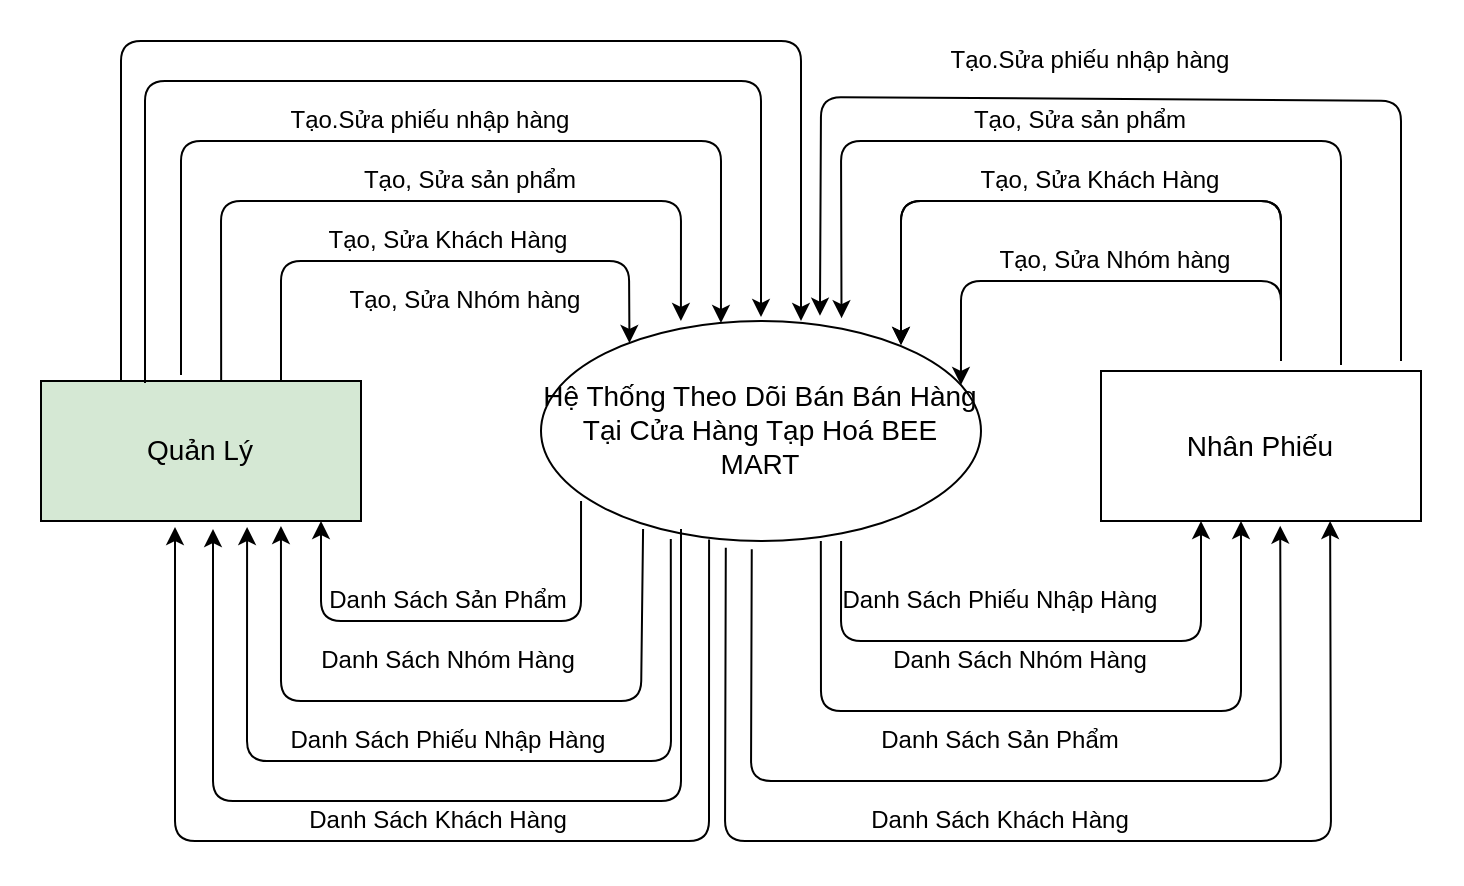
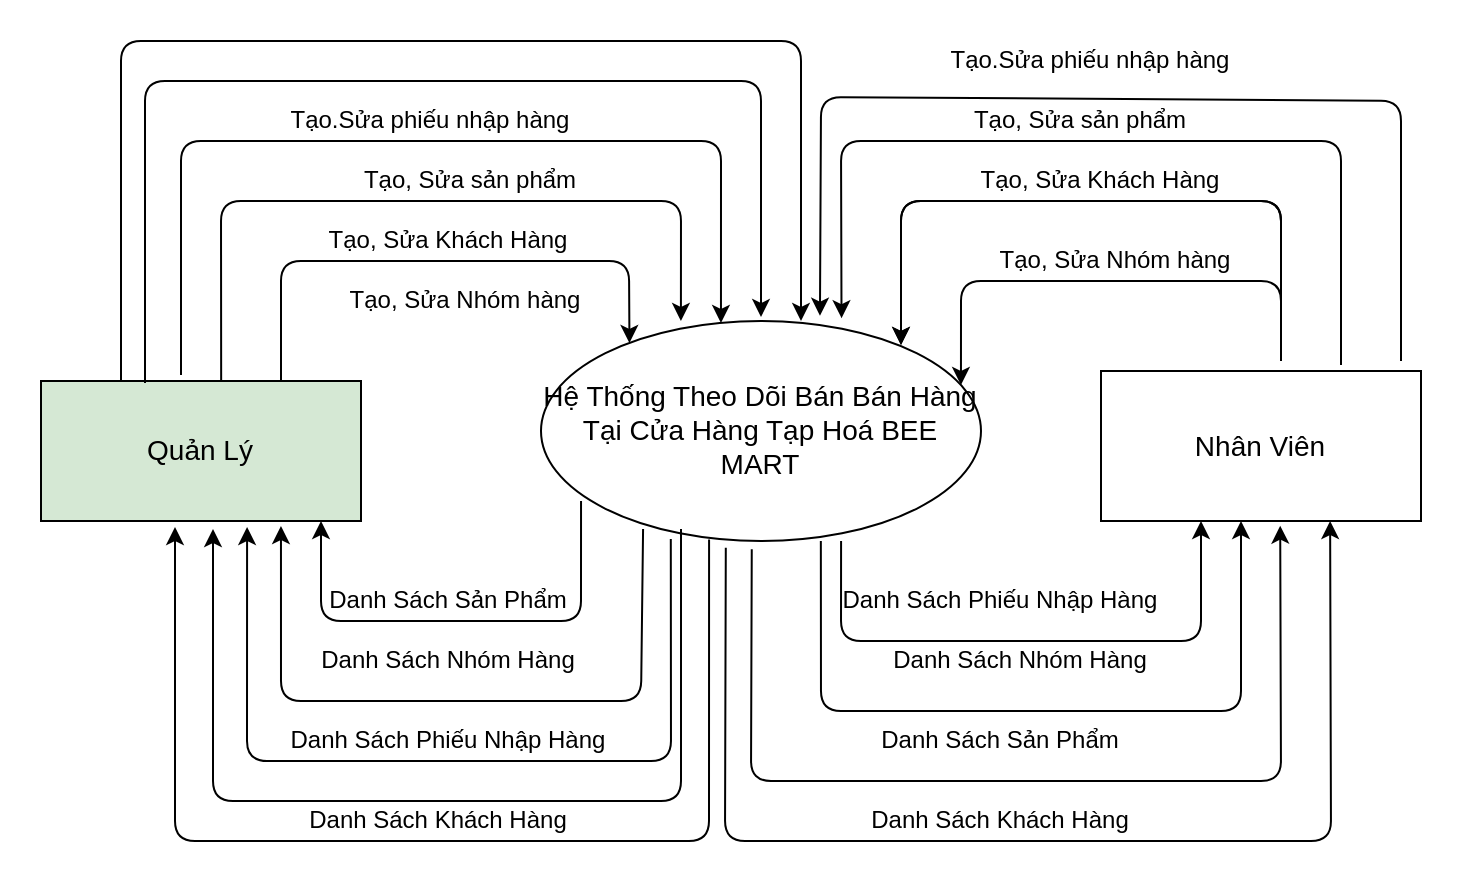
node "Nhân Phiếu": label "Nhân Phiếu" -> "Nhân Viên"
